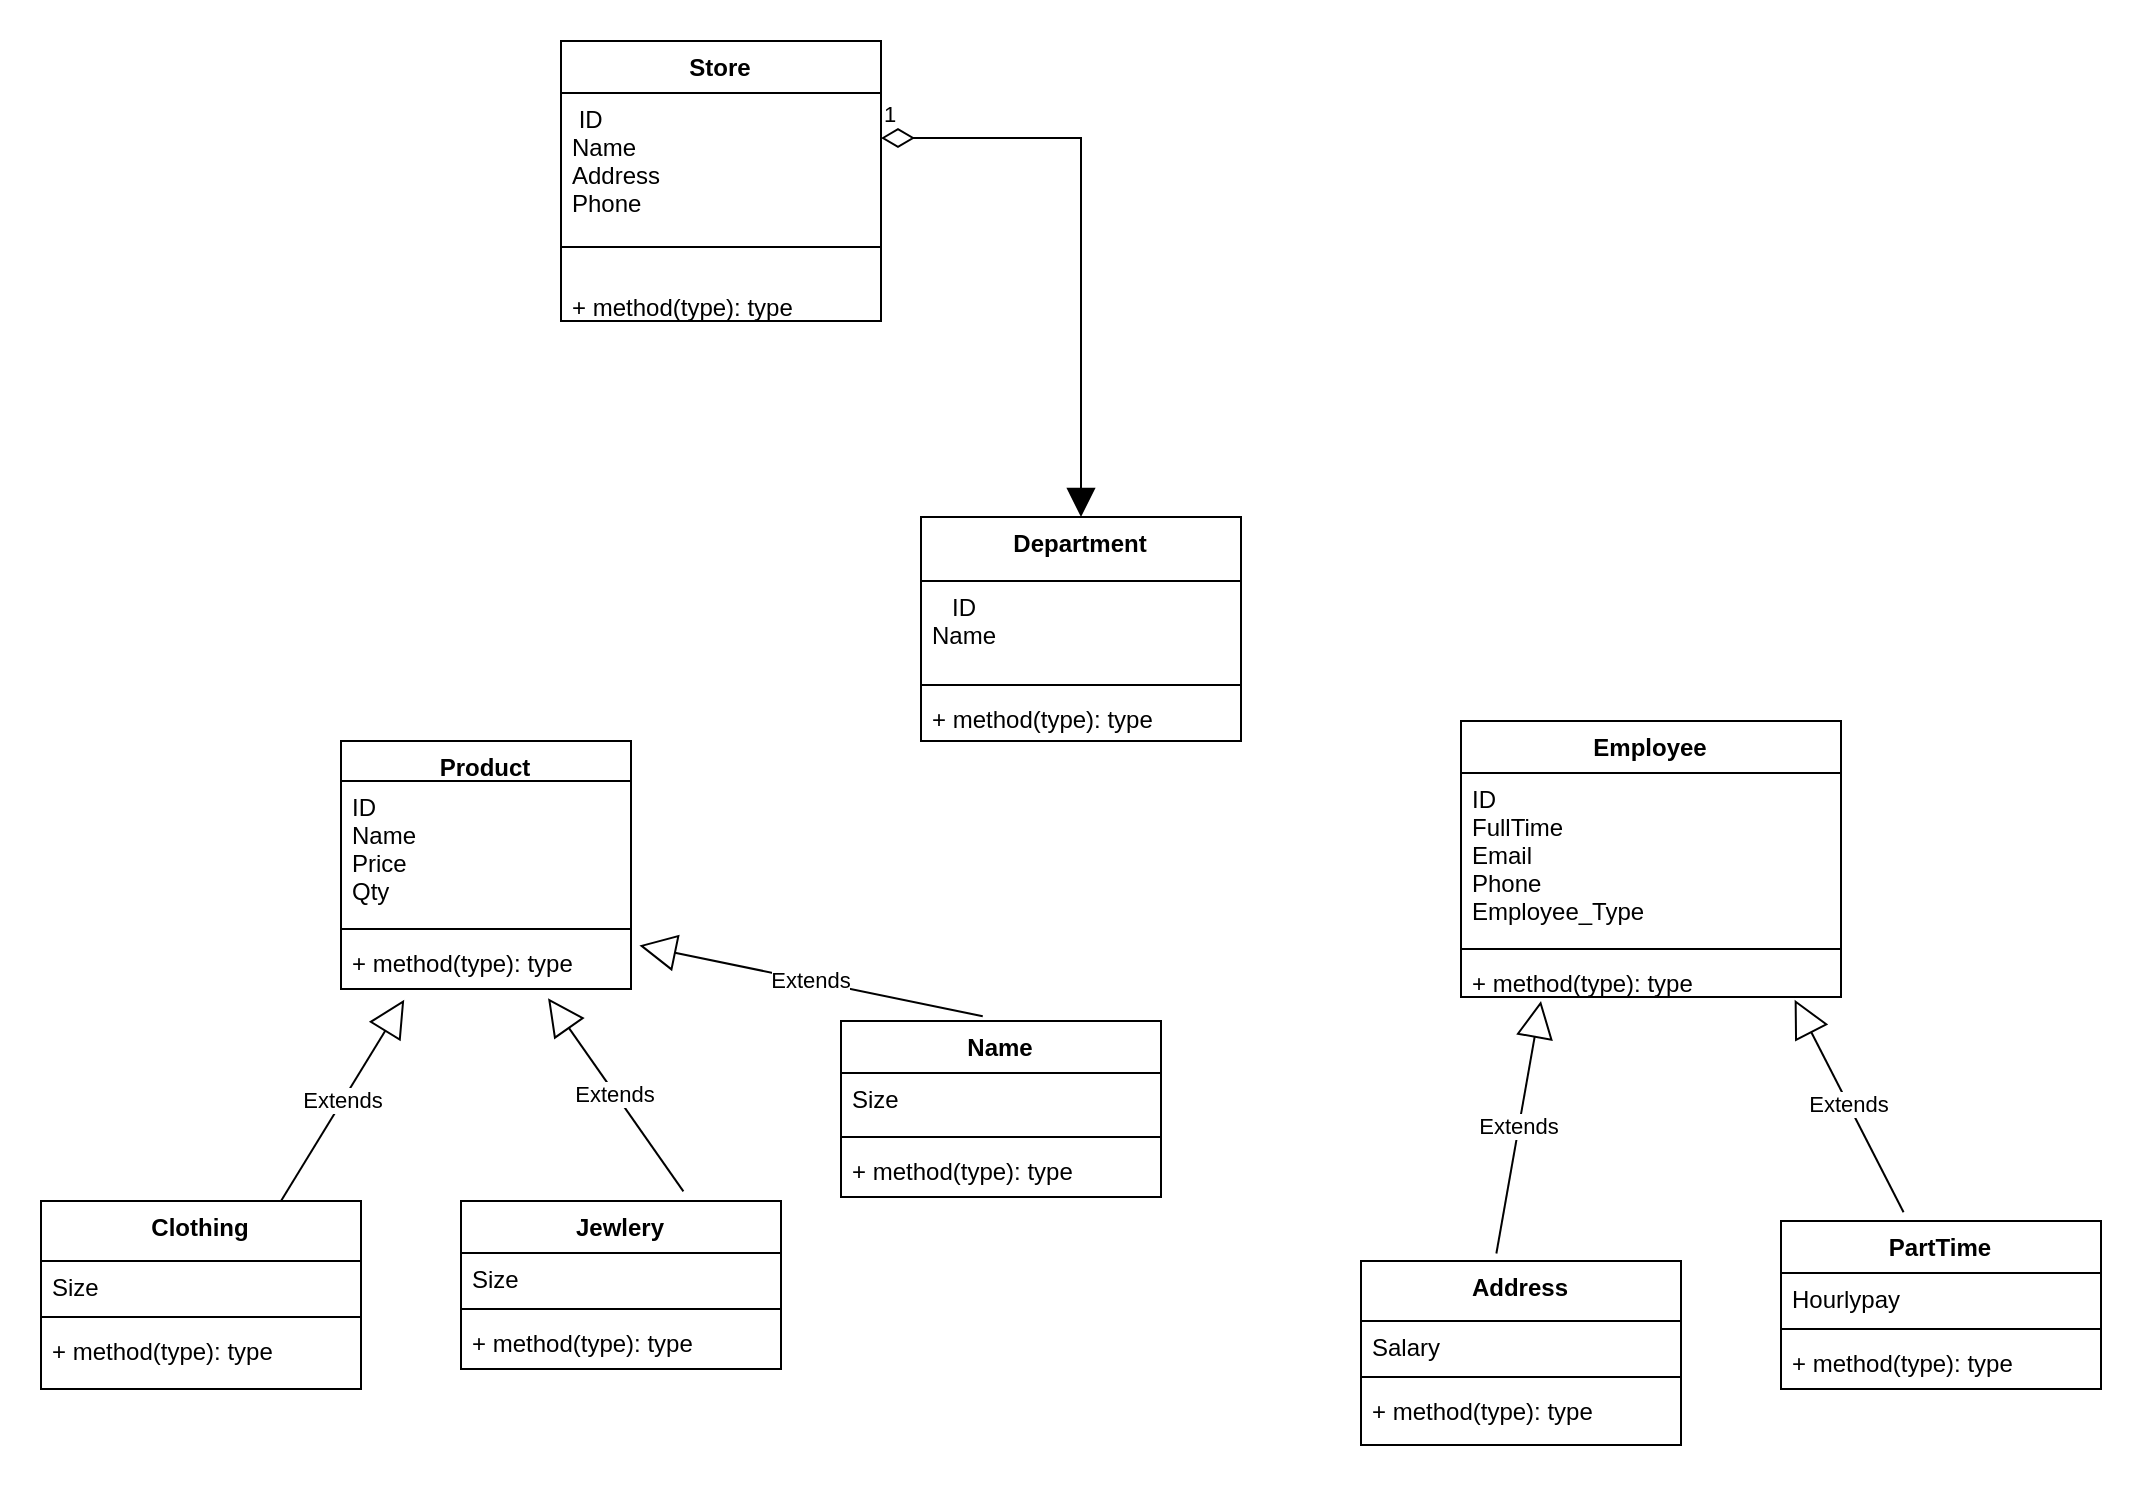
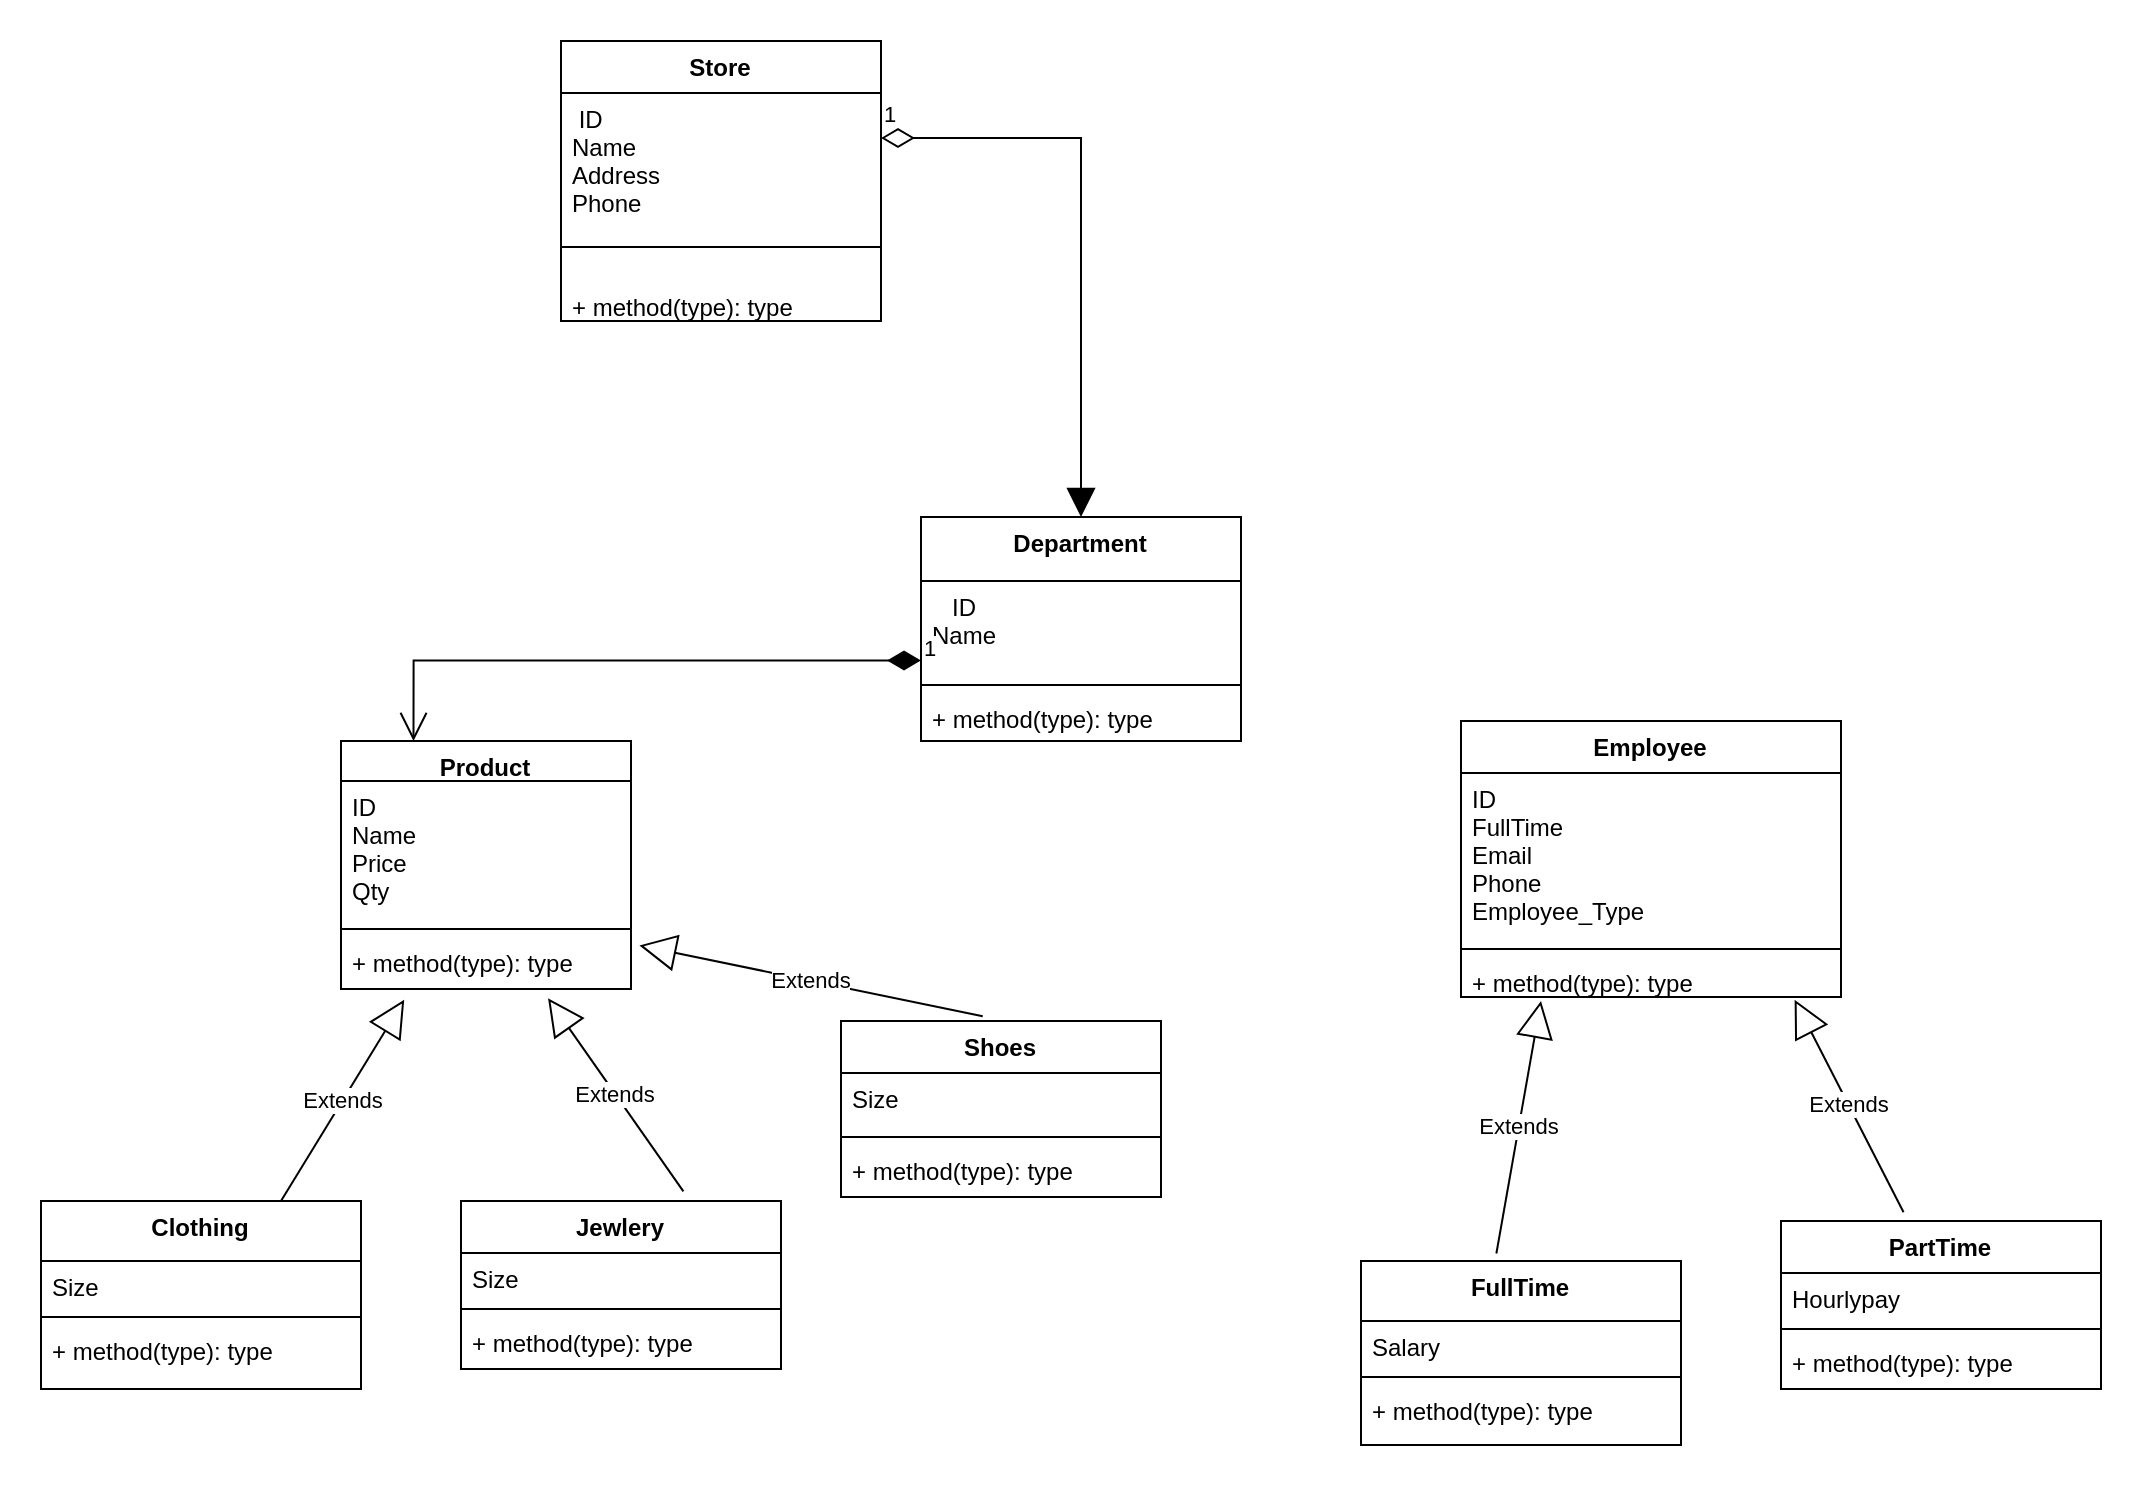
edge "ID Name" -- "Product": added, label "1"
node "Name": label "Name" -> "Shoes"
node "Address": label "Address" -> "FullTime"
